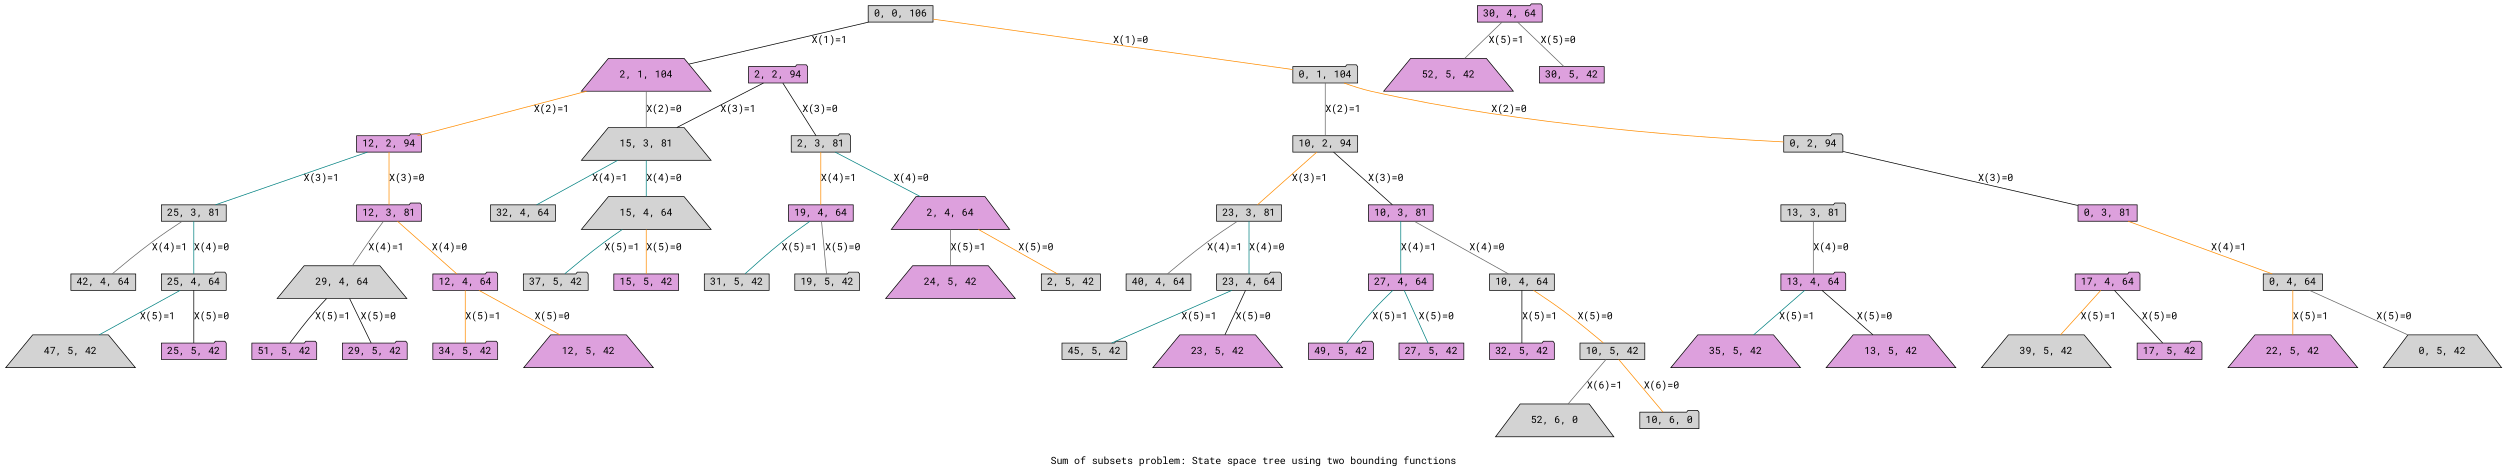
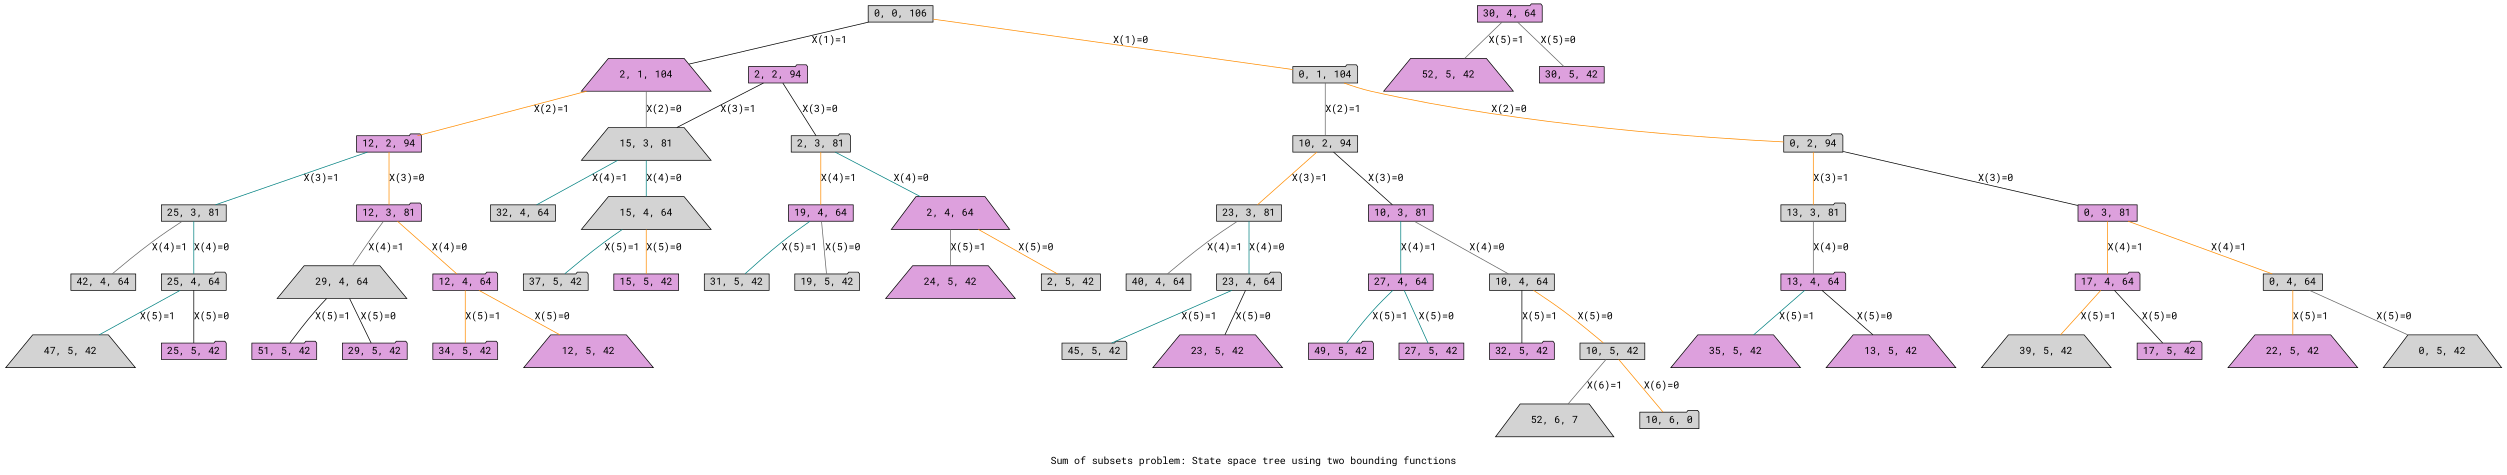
edge "0, 2, 94" -- "13, 3, 81": added, label "X(3)=1"
edge "0, 3, 81" -- "17, 4, 64": added, label "X(4)=1"
node "52, 6, 0": label "52, 6, 0" -> "52, 6, 7"
